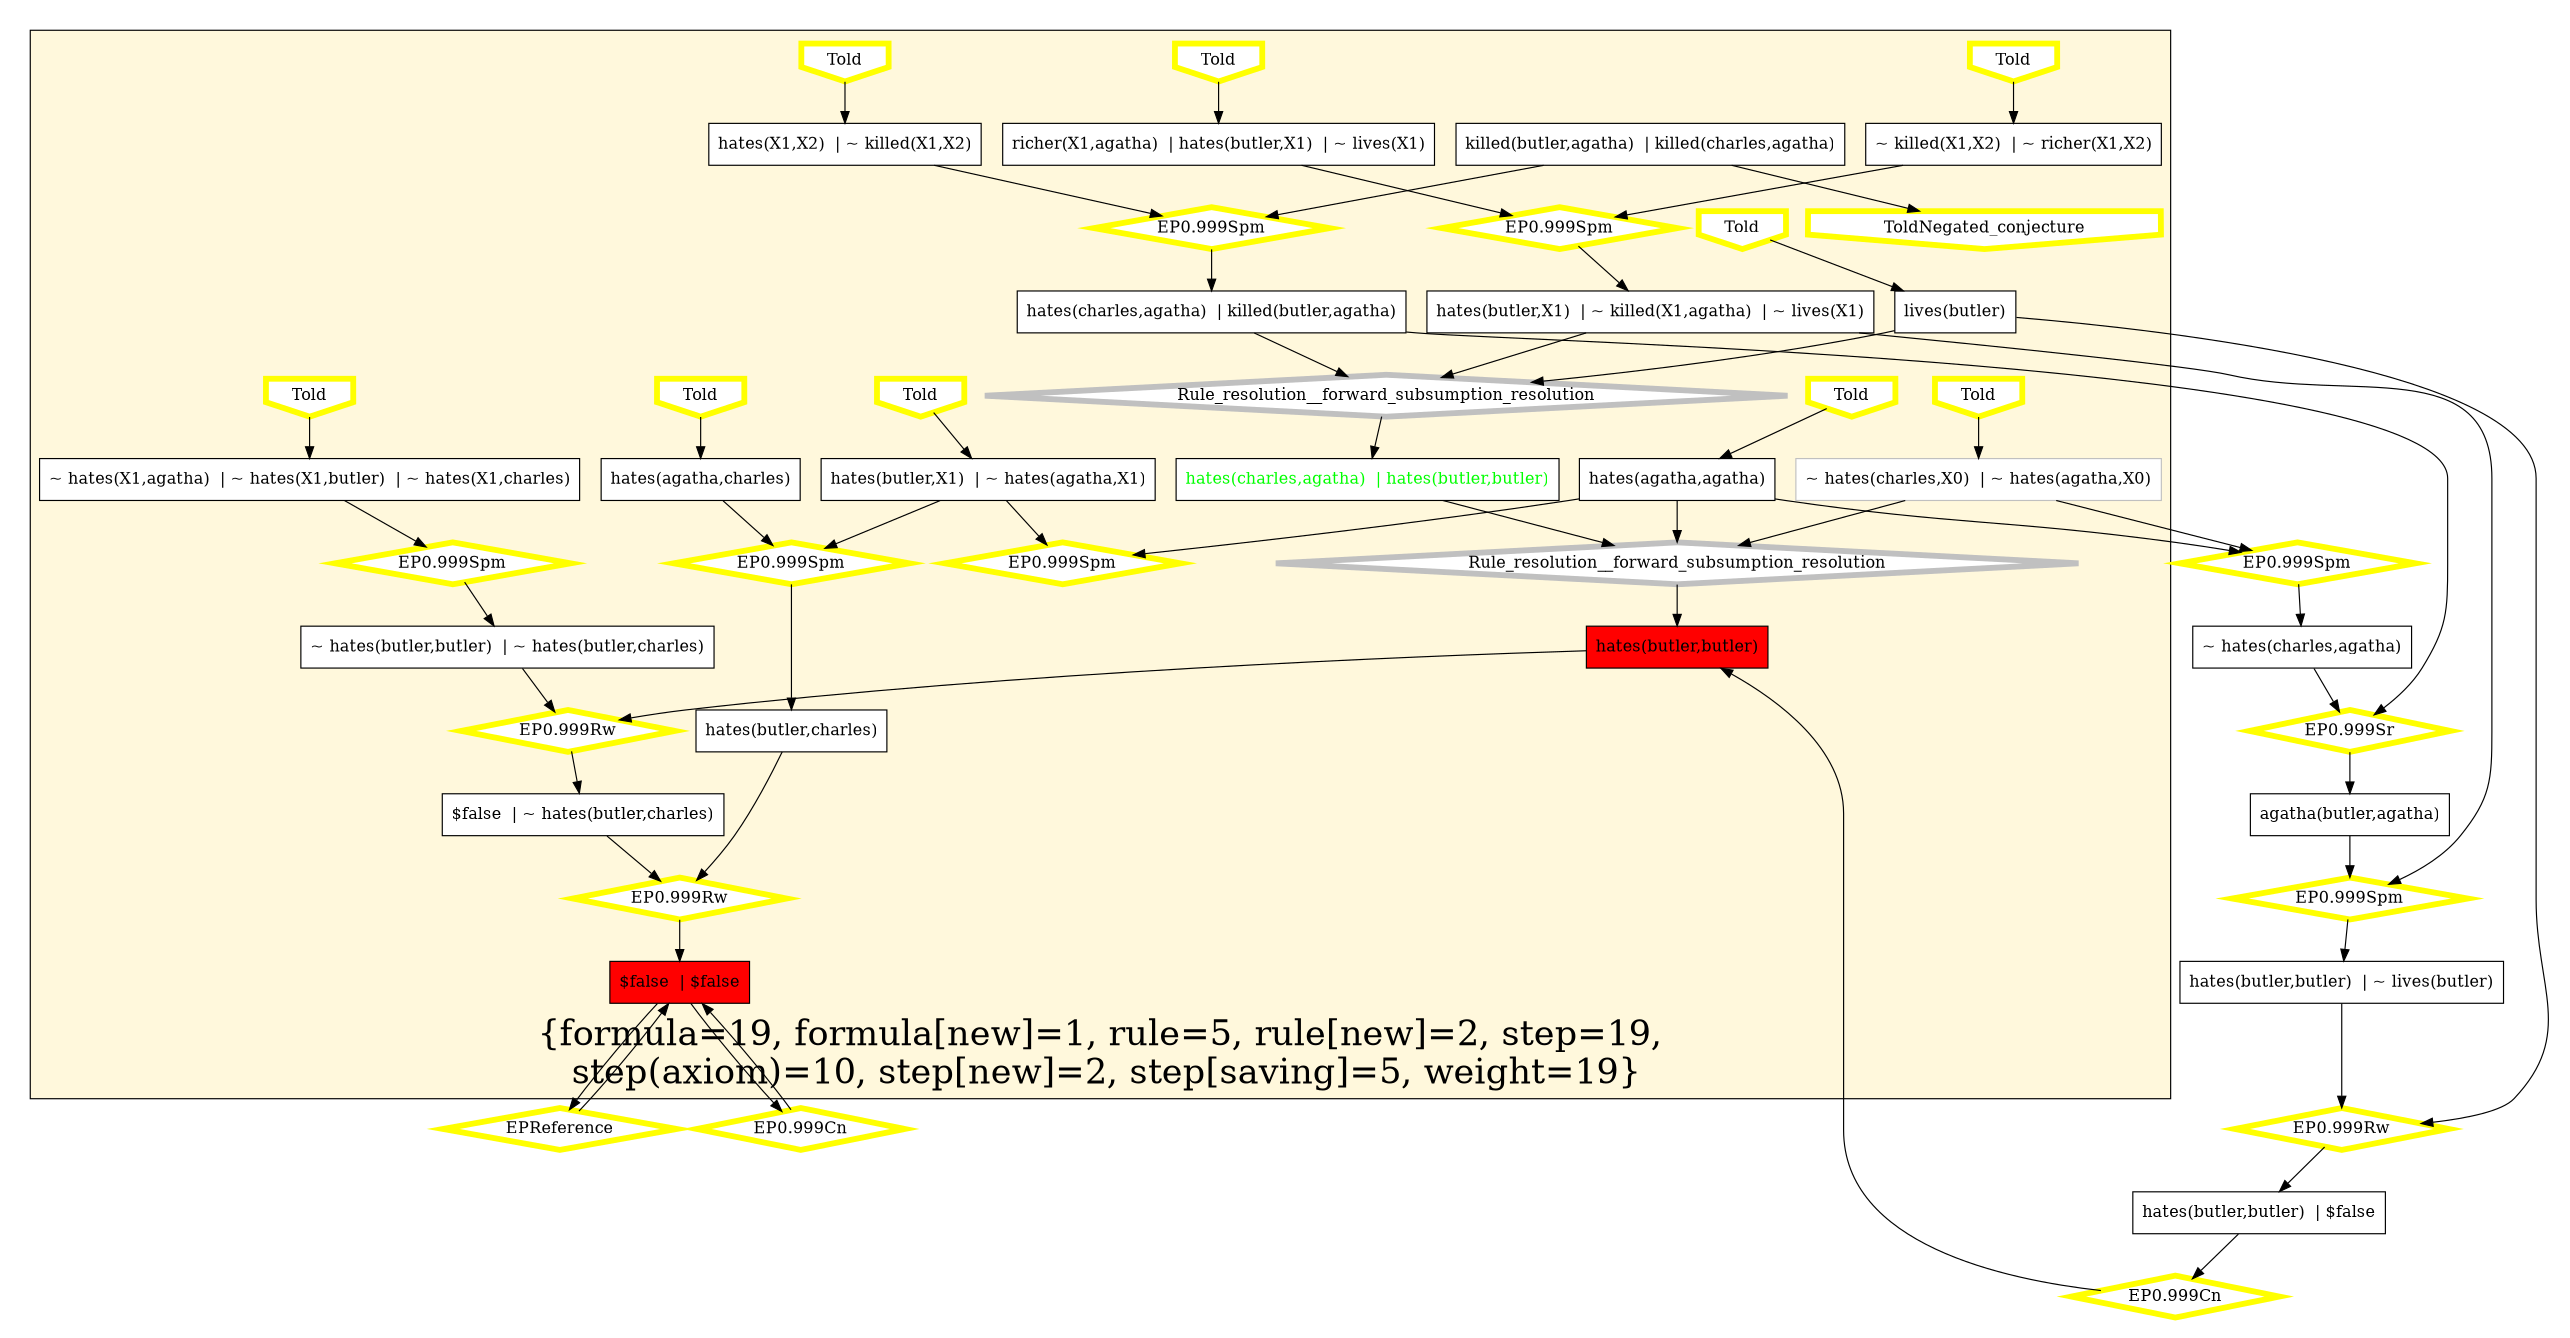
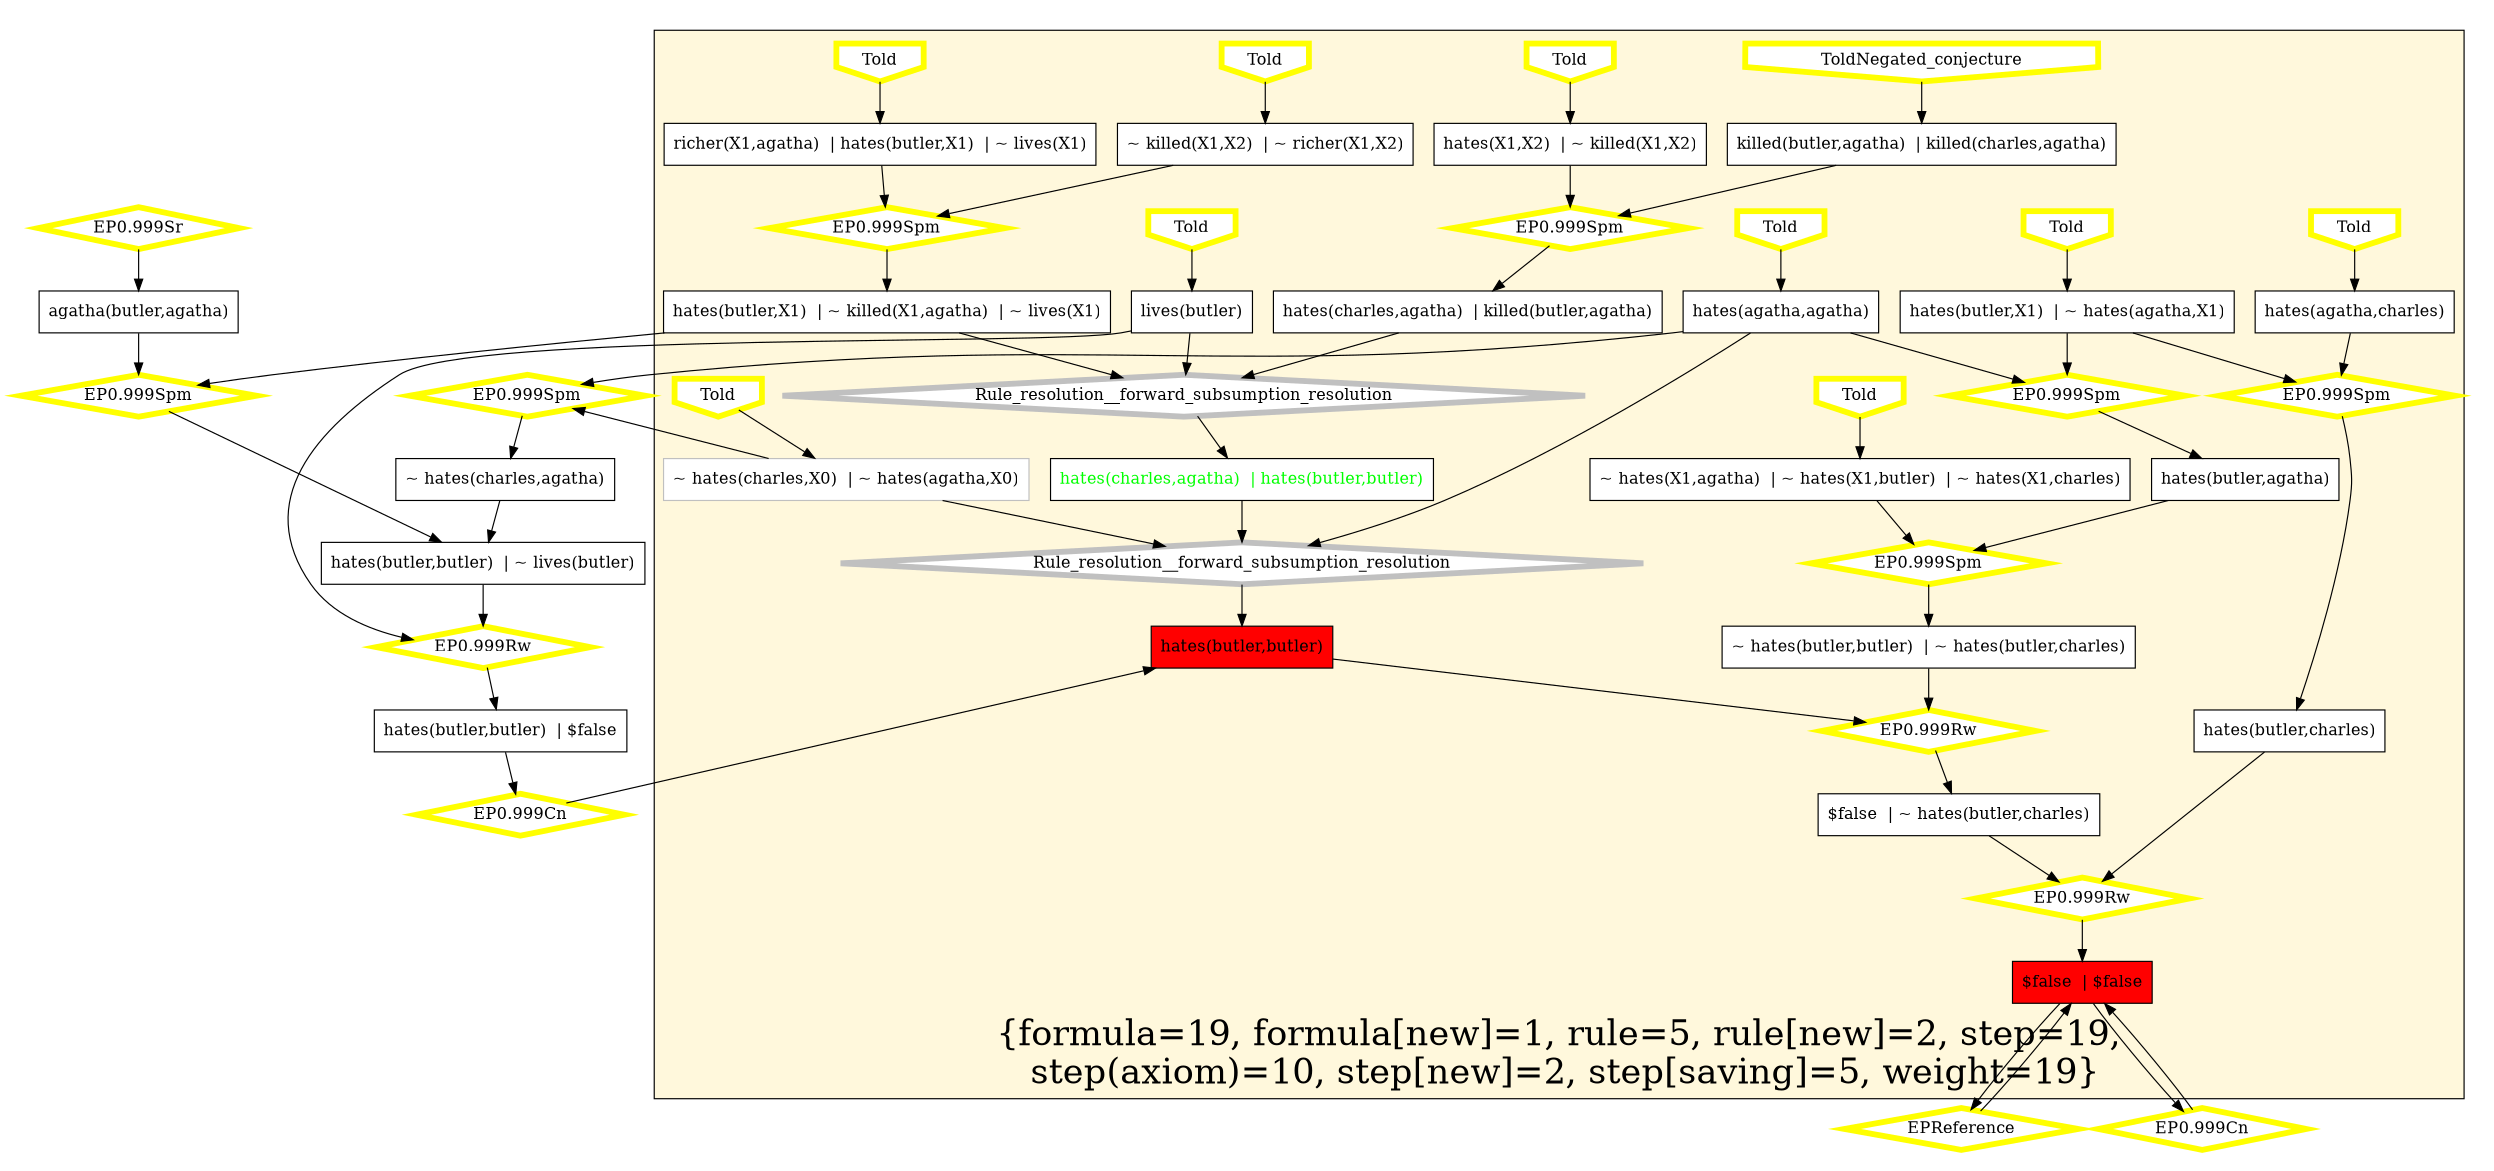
edge "killed(butler,agatha)  | killed(charles,agatha)" -> "ToldNegated_conjecture": reversed
edge "hates(charles,agatha)  | killed(butler,agatha)" -> "EP0.999Sr": removed
node "hates(butler,agatha)": added
edge "~ hates(charles,agatha)" -> "EP0.999Sr": now "~ hates(charles,agatha)" -> "hates(butler,butler)  | ~ lives(butler)"
